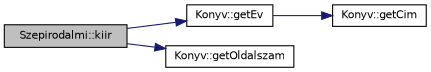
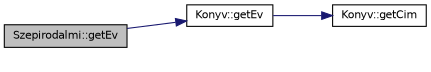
node "Szepirodalmi::kiir": label "Szepirodalmi::kiir" -> "Szepirodalmi::getEv"
node "Konyv::getOldalszam": removed
